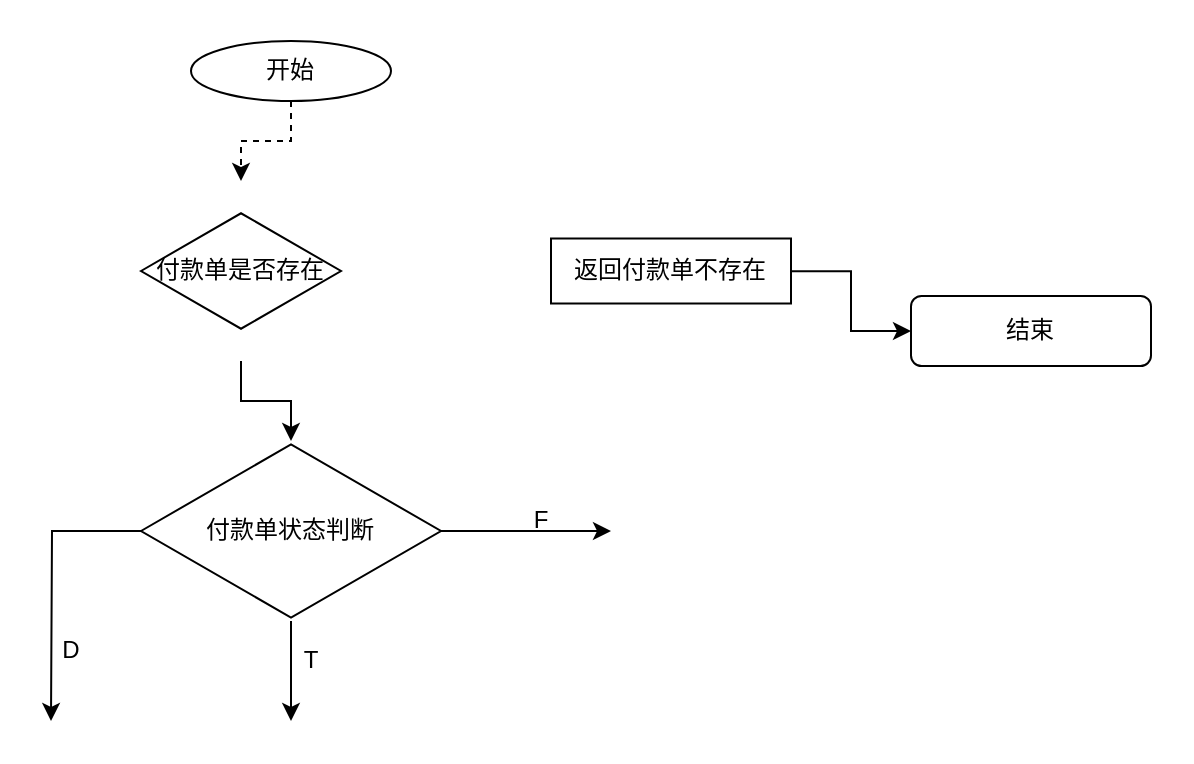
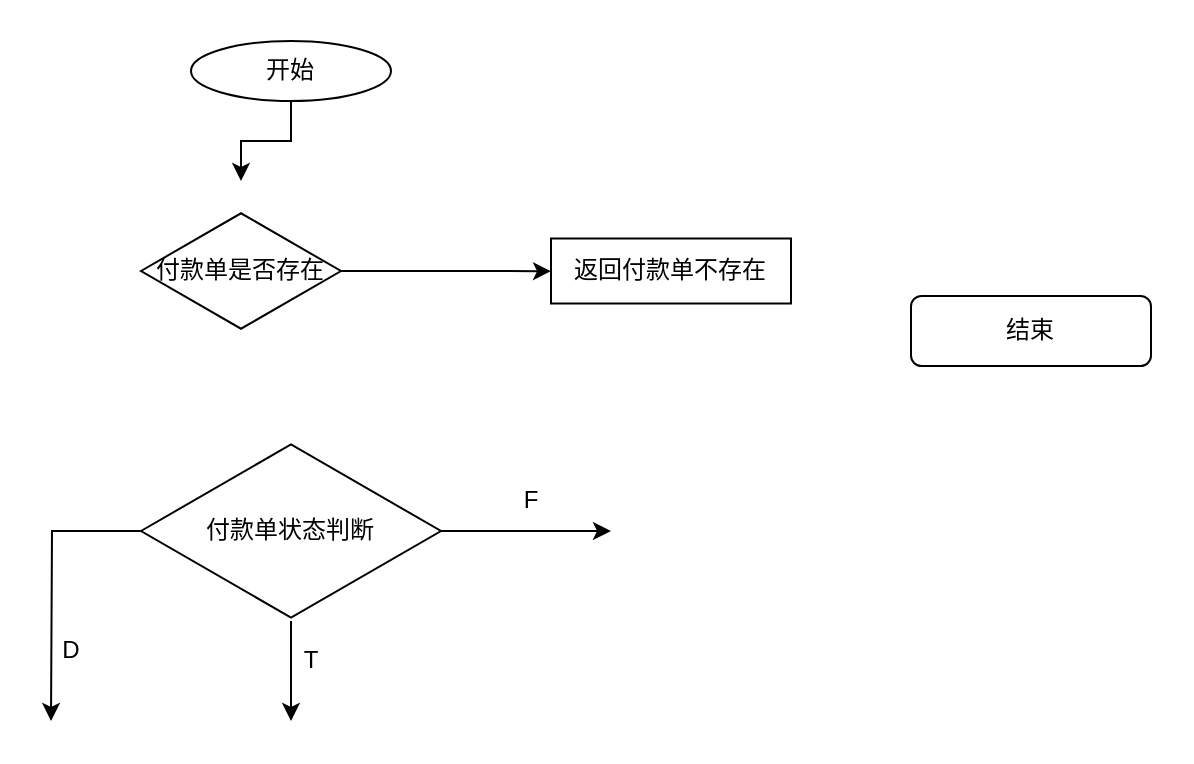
edge "开始" -> "付款单是否存在": style dashed -> solid
edge "付款单是否存在" -> "返回付款单不存在": added
edge "返回付款单不存在" -> "结束": removed
edge "付款单是否存在" -> "付款单状态判断": removed
node "F": moved (541, 521) -> (531, 501)
